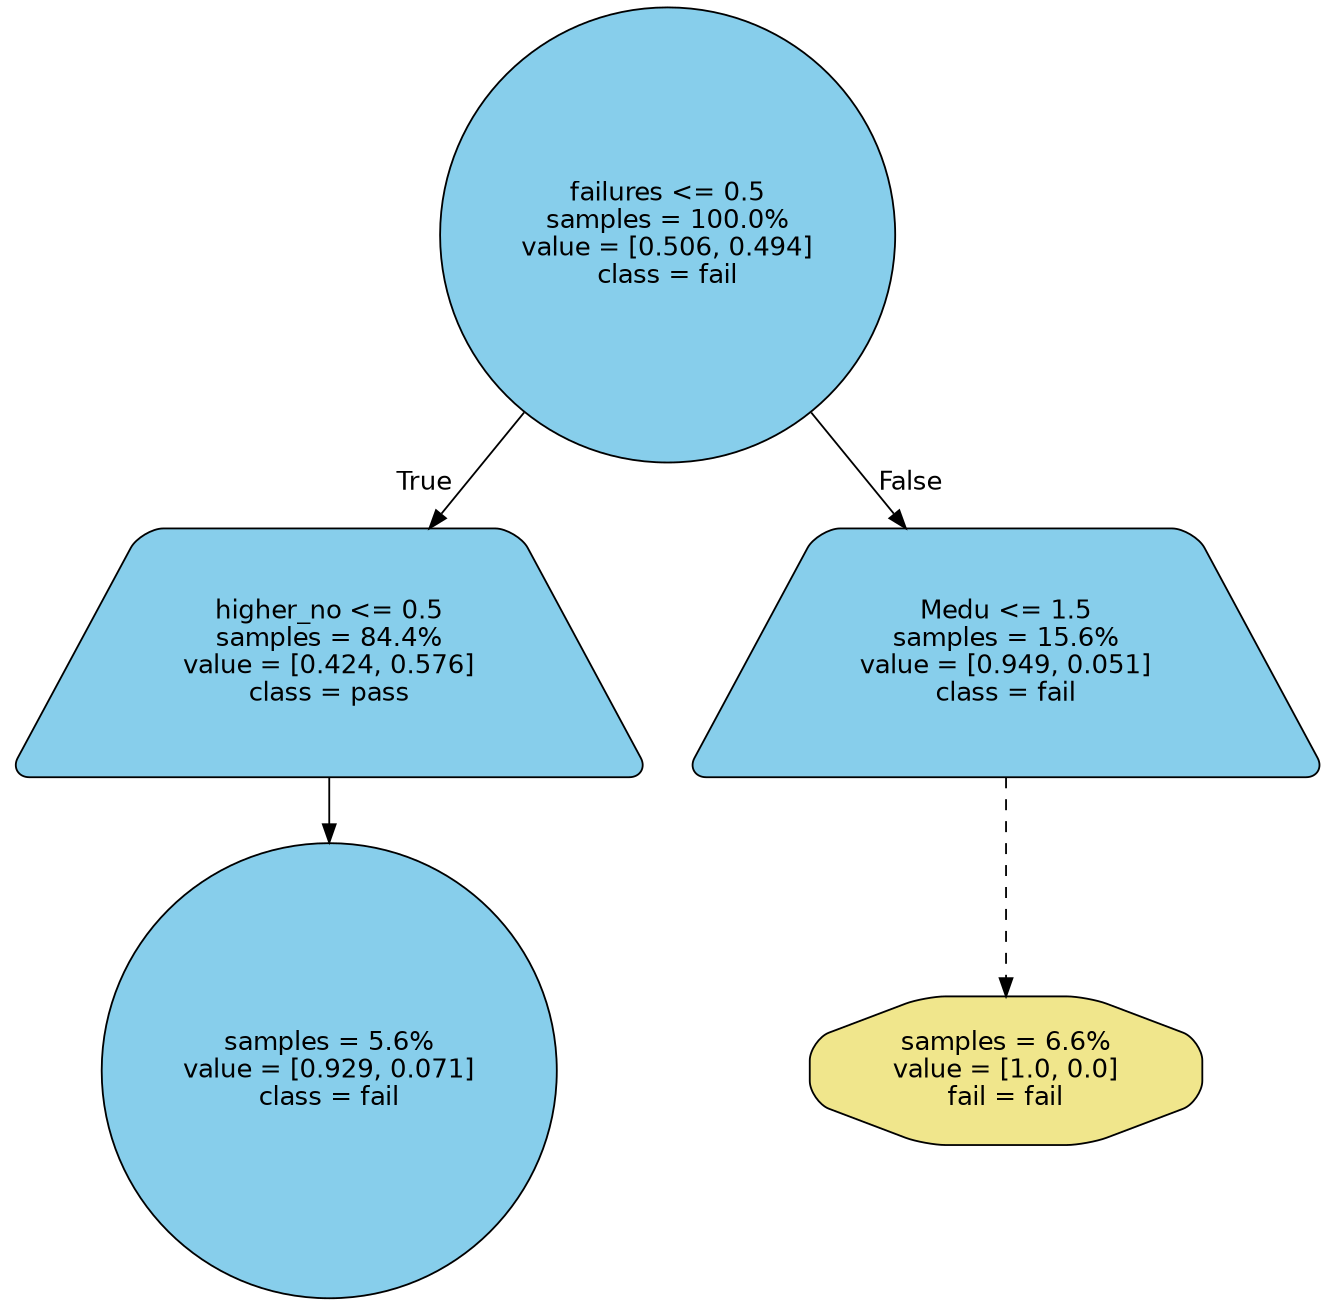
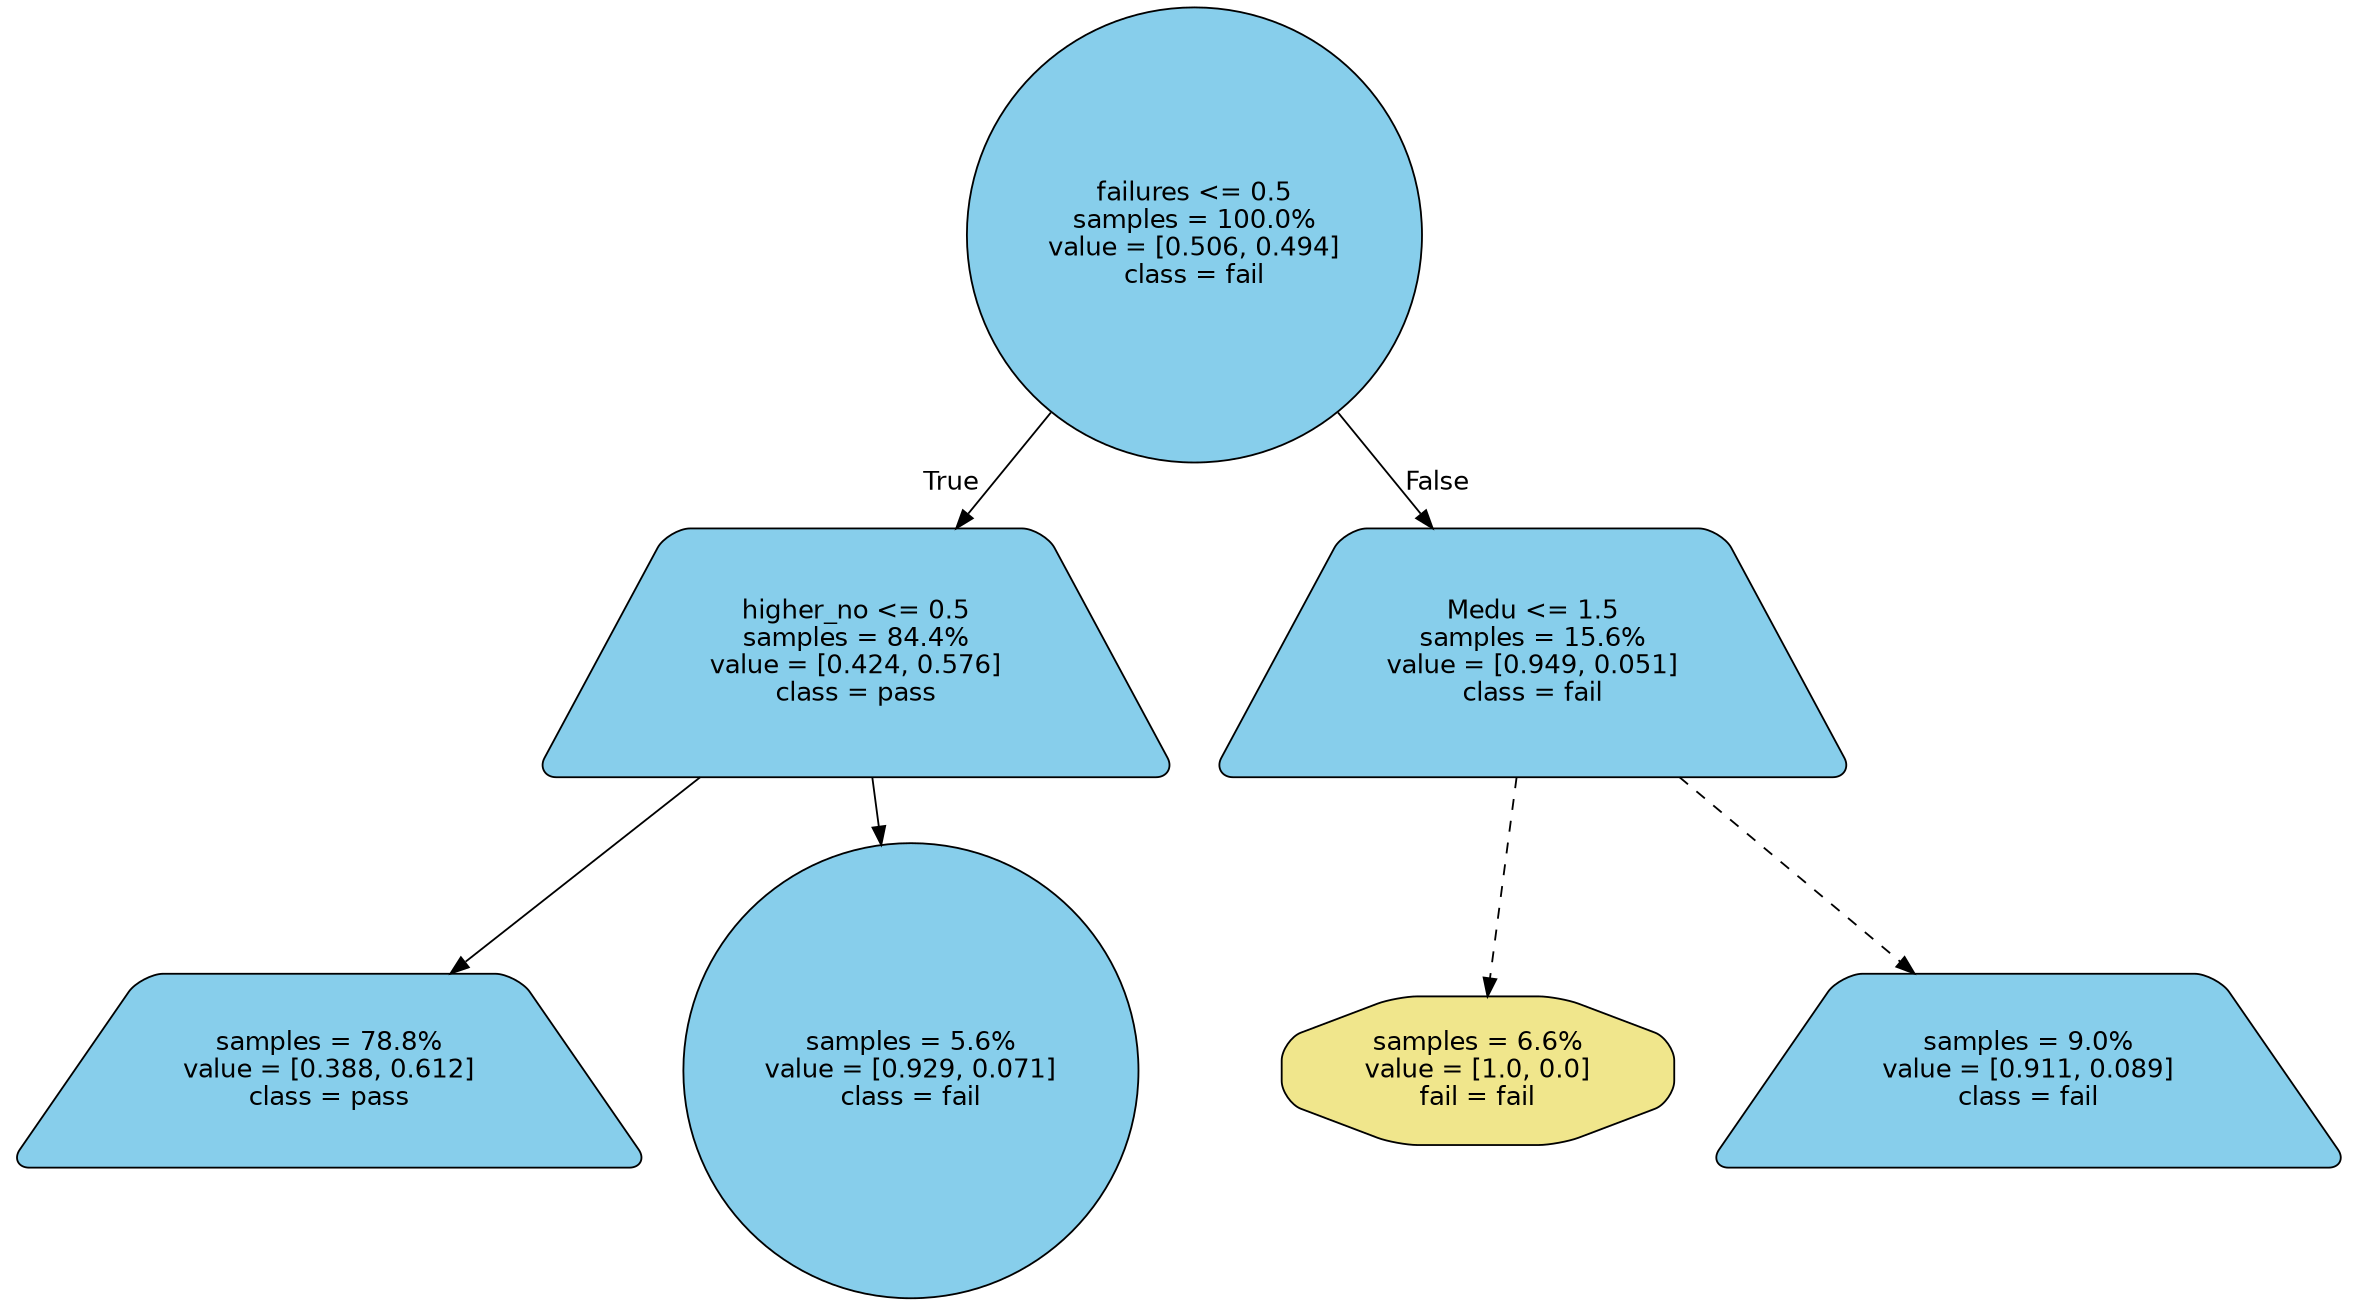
node "samples = 78.8% value = [0.388, 0.612] class = pass": added
node "samples = 9.0% value = [0.911, 0.089] class = fail": added
